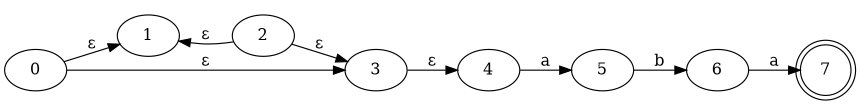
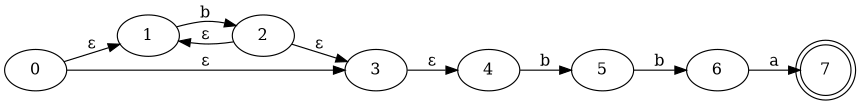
edge "1" -> "2": added, label "b"
edge "4" -> "5": label "a" -> "b"
